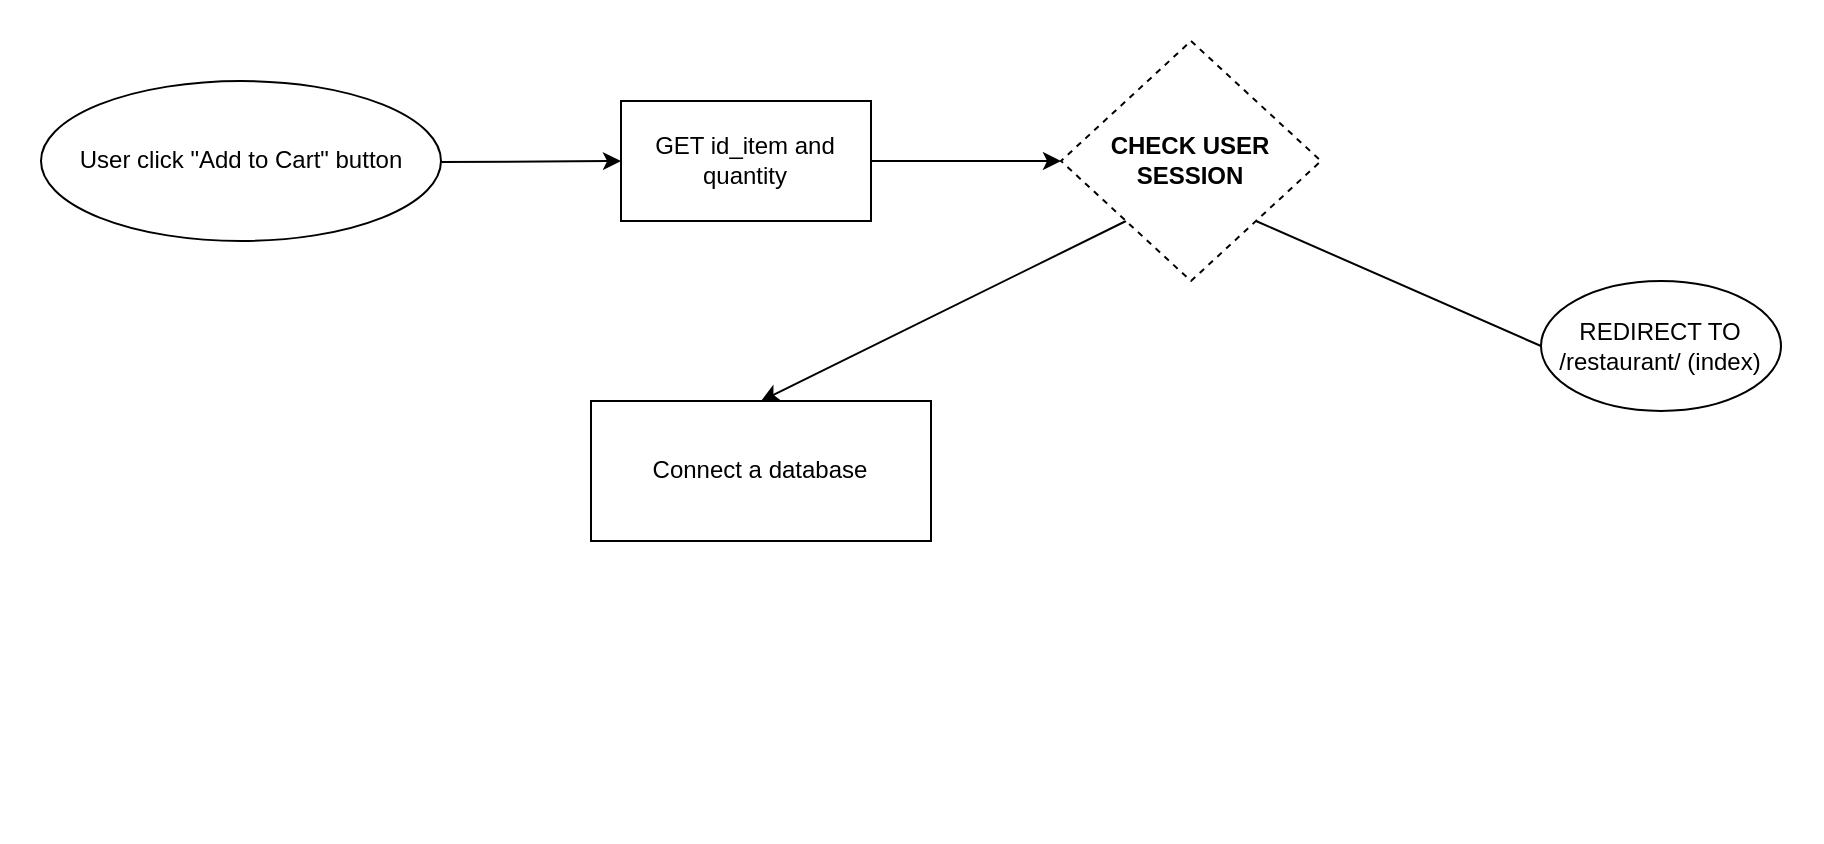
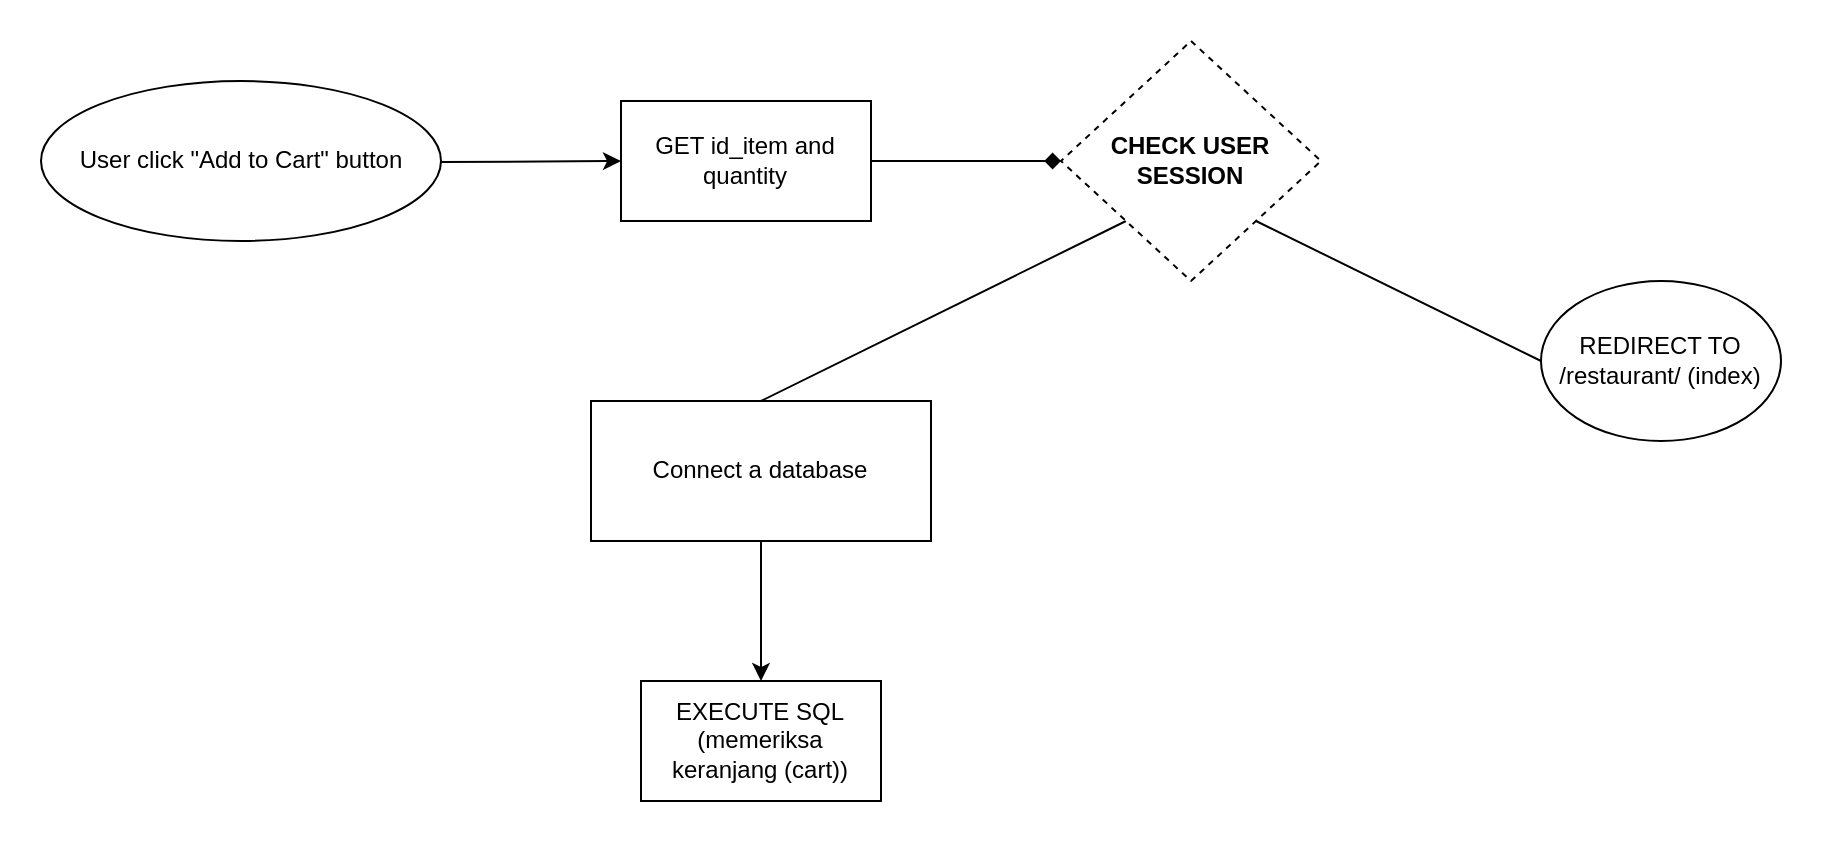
edge "GET id_item and quantity" -> "CHECK USER SESSION": arrowhead classic -> diamond
node "REDIRECT TO /restaurant/ (index)": size 240x130 -> 240x160
edge "CHECK USER SESSION" -> "Connect a database": arrowhead classic -> none
edge "Connect a database" -> "EXECUTE SQL (memeriksa keranjang (cart))": added
node "EXECUTE SQL (memeriksa keranjang (cart))": added
